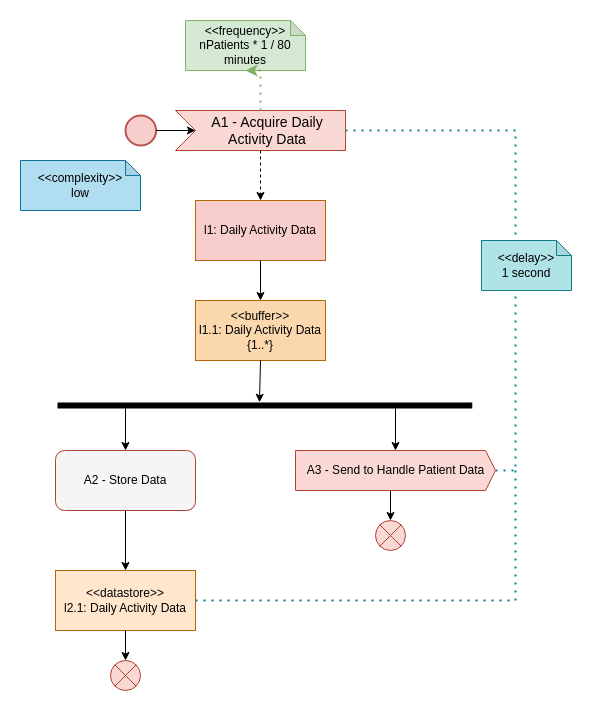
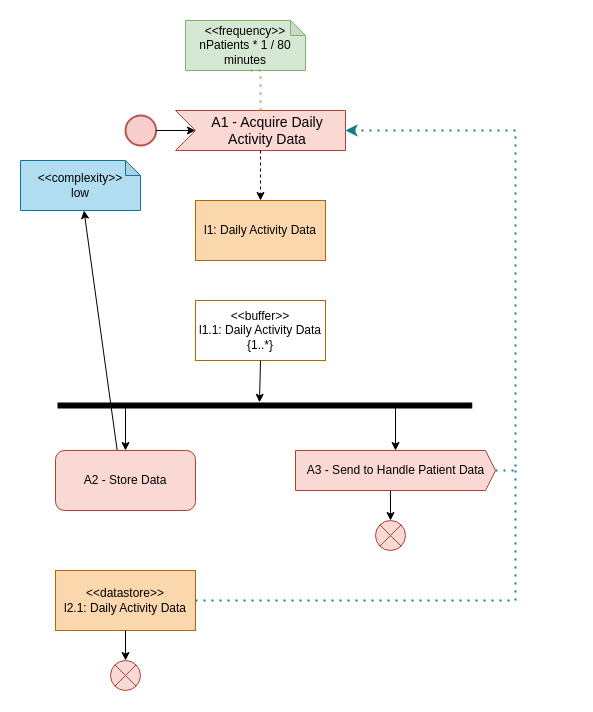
edge "A1 - Acquire Daily Activity Data" -> "<<frequency>> nPatients * 1 / 80 minutes": arrowhead classic -> none
edge "A1 - Acquire Daily Activity Data" -- "A3 - Send to Handle Patient Data": arrowhead none -> classic
node "l1: Daily Activity Data": fillcolor #f8cecc -> #fad7ac
node "<<delay>> 1 second": removed
edge "l1: Daily Activity Data" -> "<<buffer>> l1.1: Daily Activity Data {1..*}": removed
node "<<buffer>> l1.1: Daily Activity Data {1..*}": fillcolor #fad7ac -> #ffffff
node "A2 - Store Data": fillcolor #f5f5f5 -> #fad9d5
edge "A2 - Store Data" -> "<<datastore>> l2.1: Daily Activity Data": now "A2 - Store Data" -> "<<complexity>> low"
node "<<datastore>> l2.1: Daily Activity Data": fillcolor #ffe6cc -> #fad7ac
